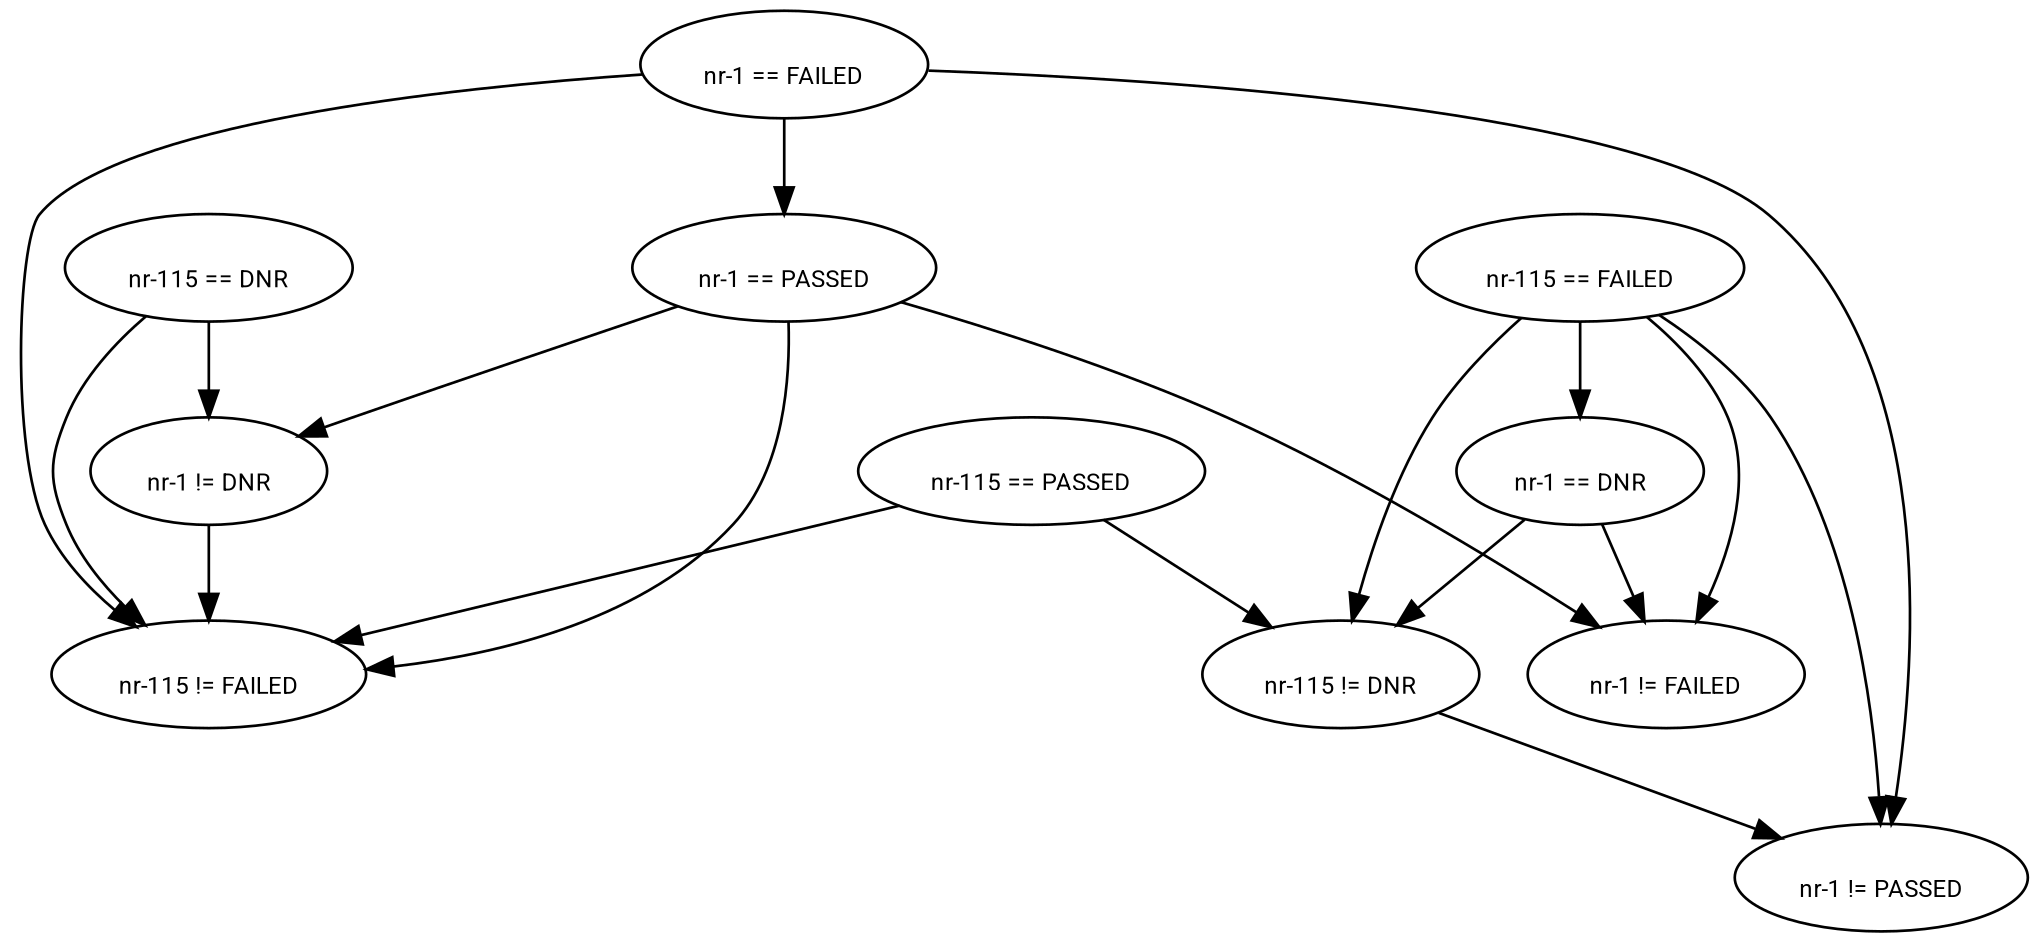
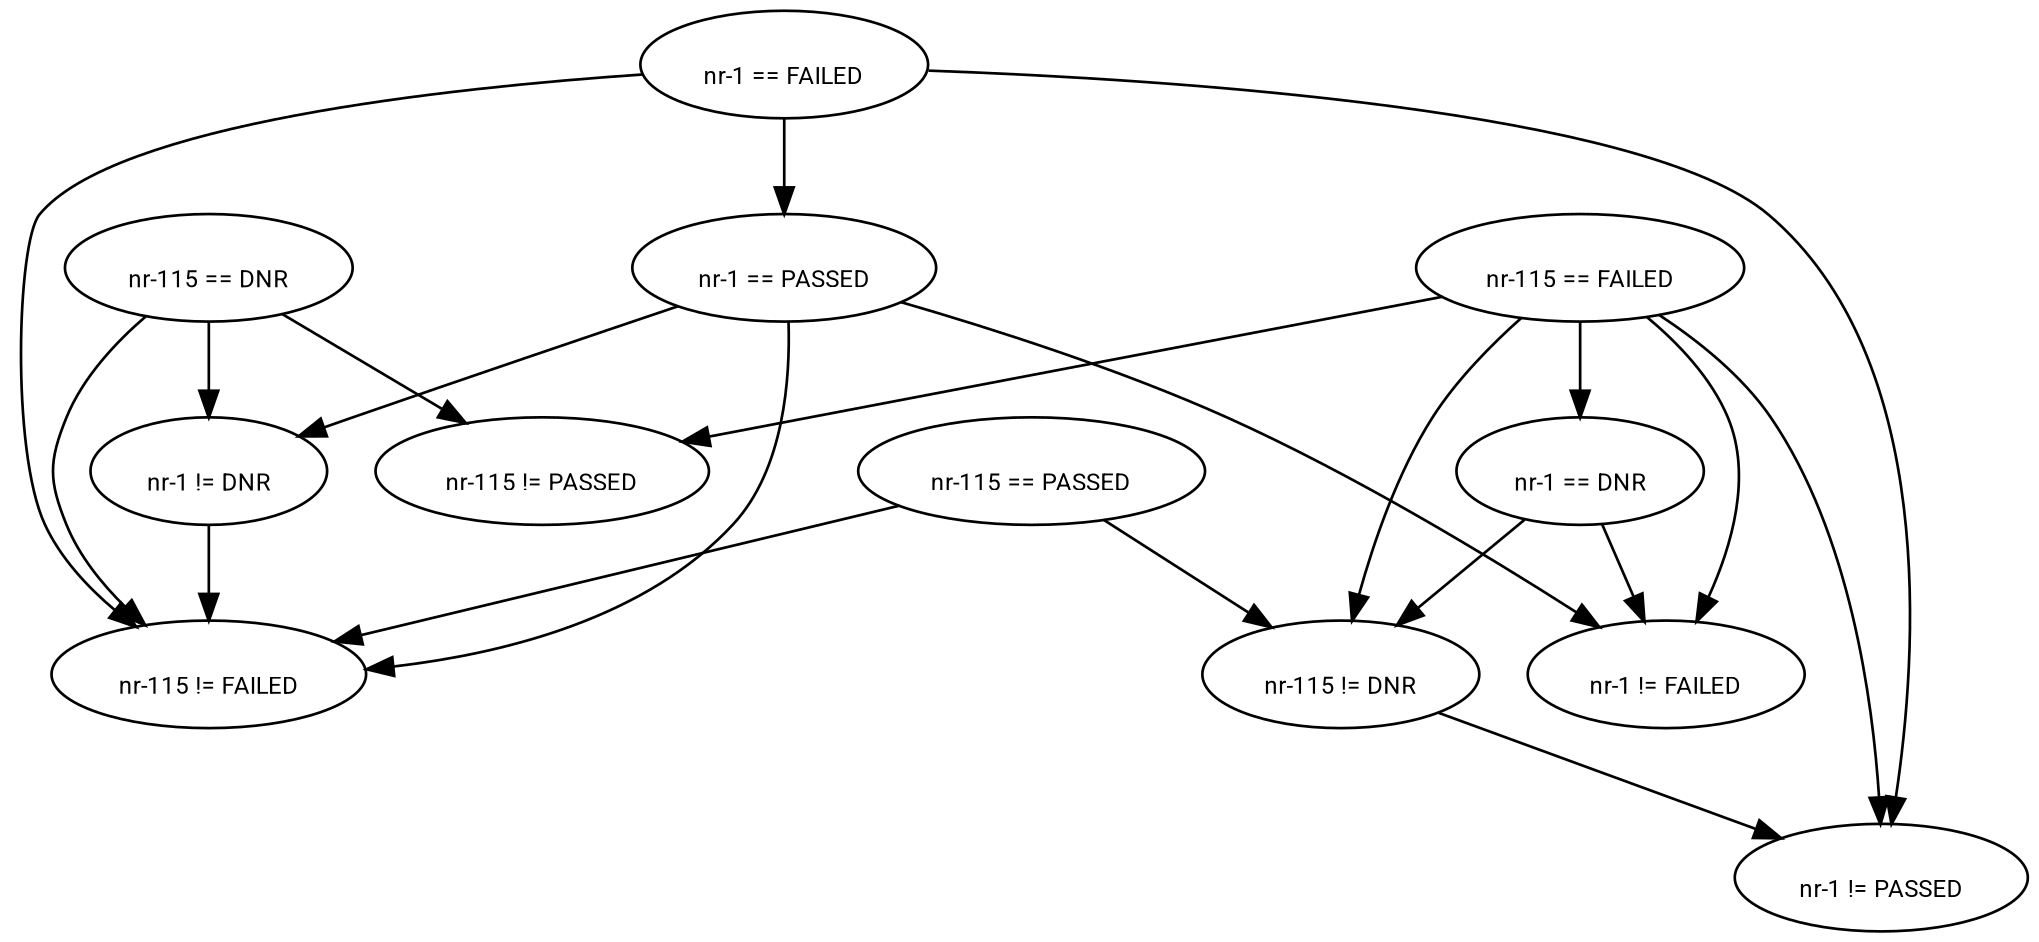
node "nr-115 != PASSED": added
